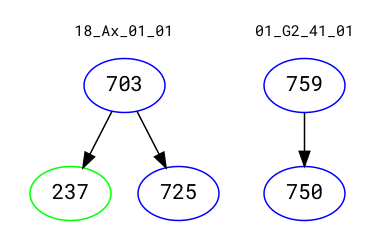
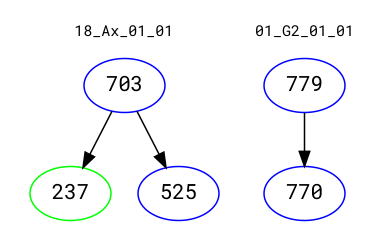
cluster "01_G2_41_01": label "01_G2_41_01" -> "01_G2_01_01"
node "759": label "759" -> "779"
node "725": label "725" -> "525"
node "750": label "750" -> "770"
